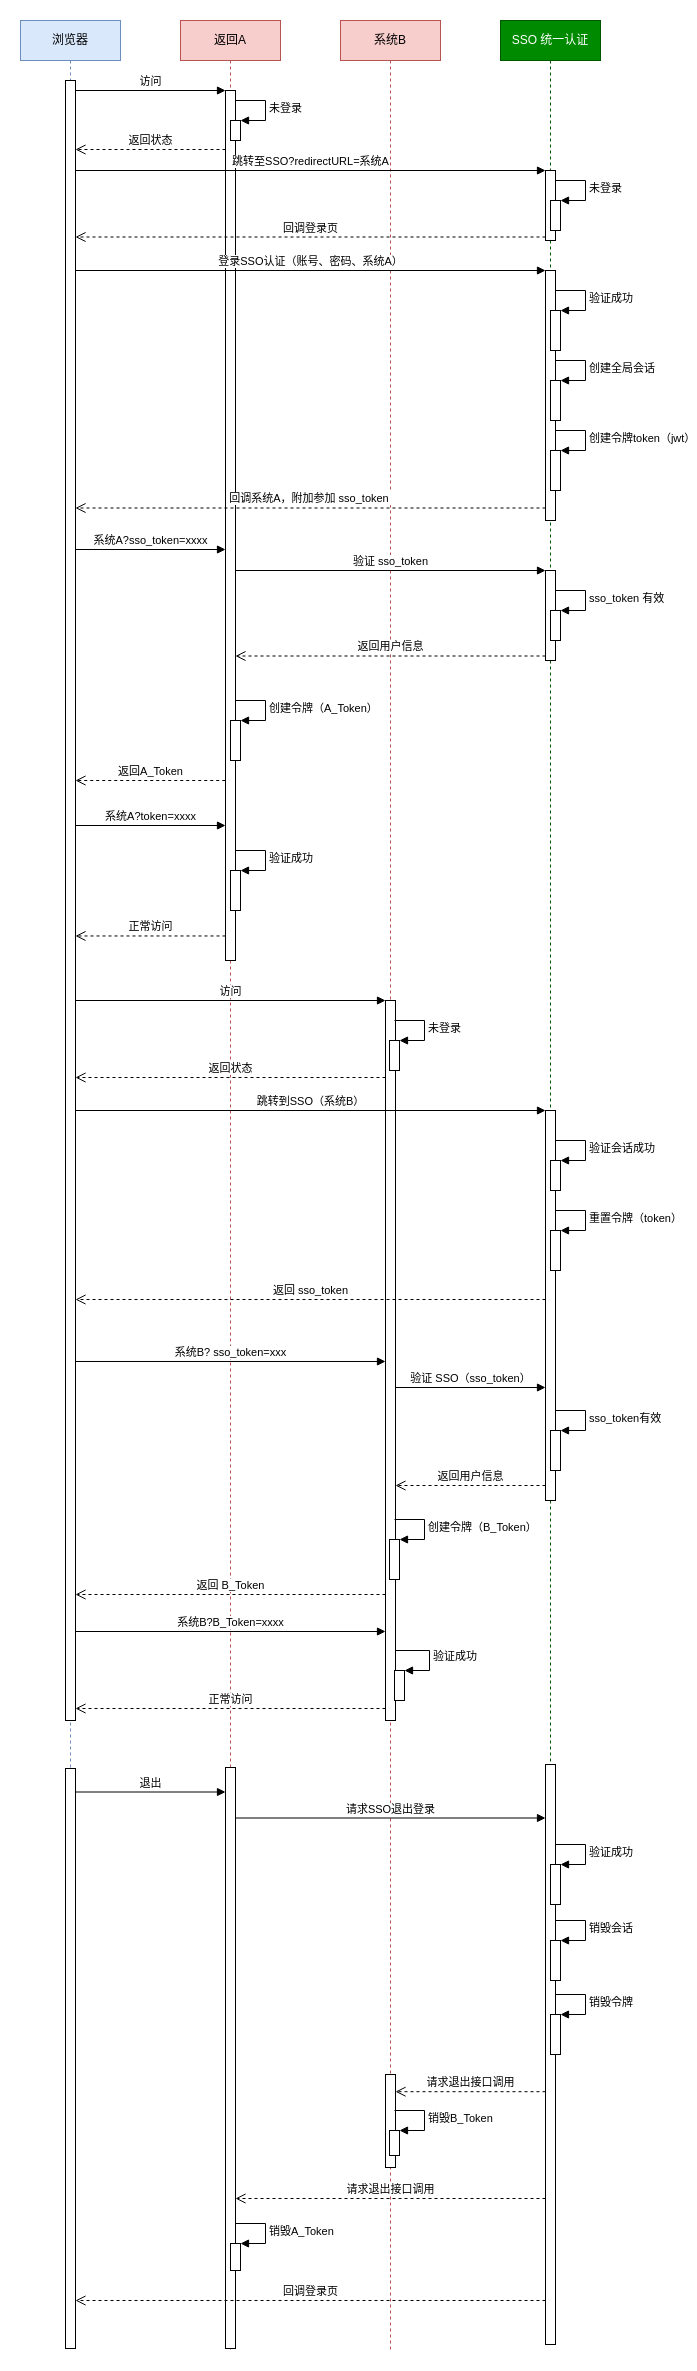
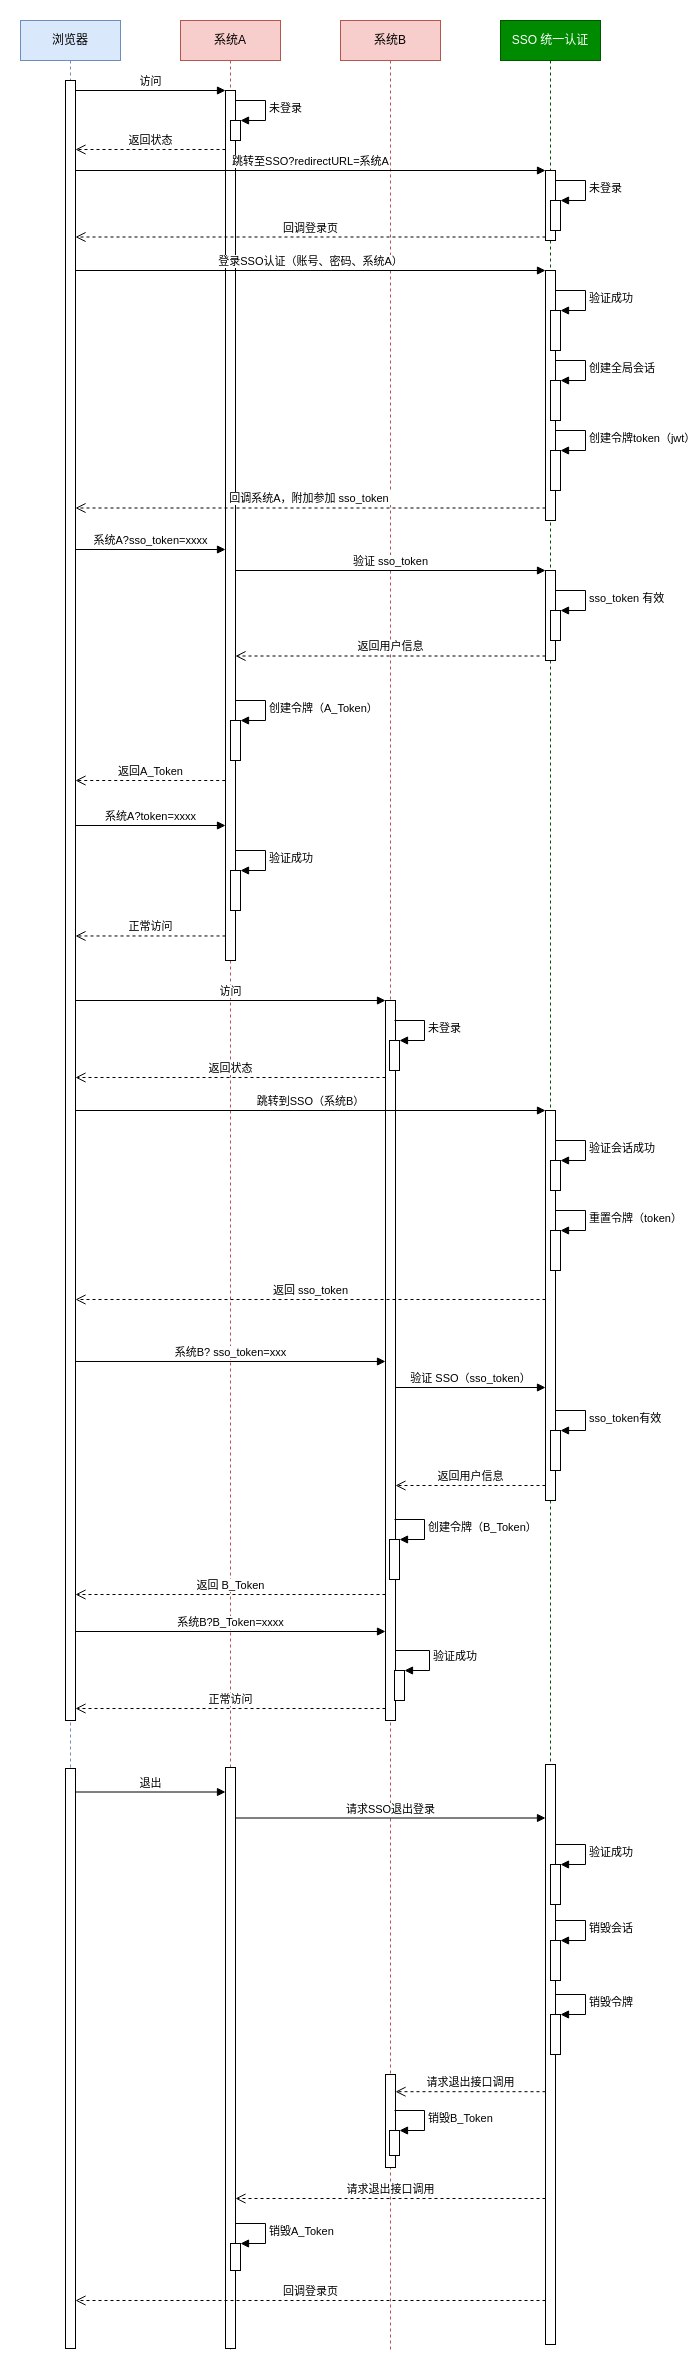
node "返回A": label "返回A" -> "系统A"
